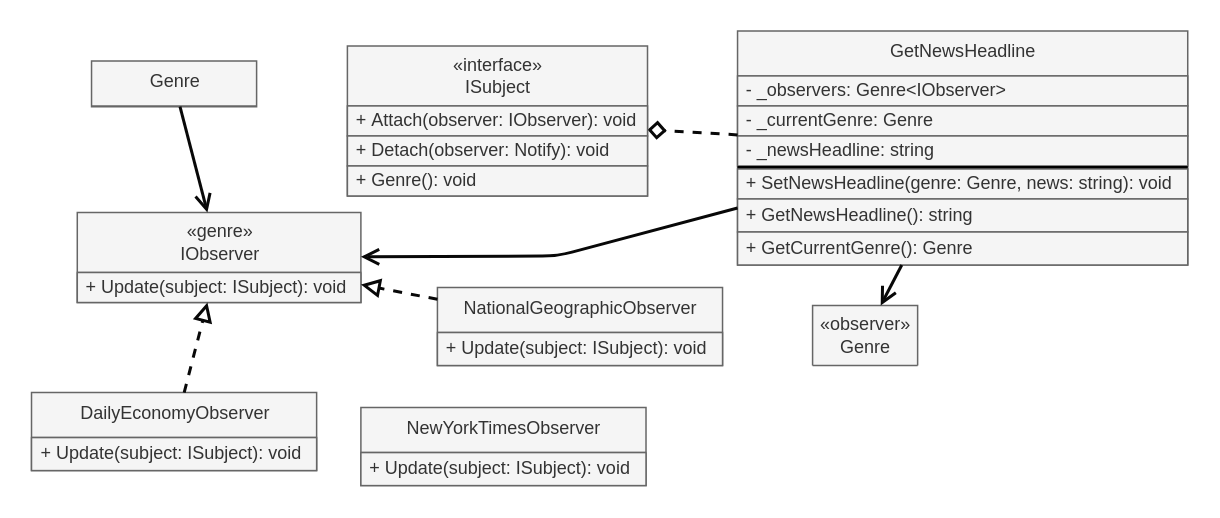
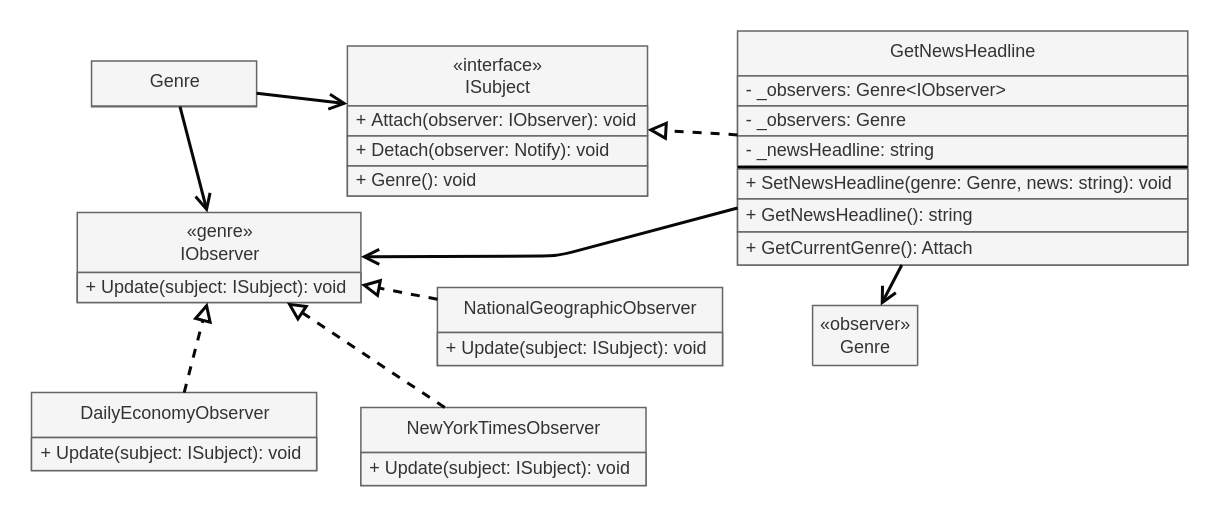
edge "Genre" -> "«interface»ISubject": added
node "- _currentGenre: Genre": label "- _currentGenre: Genre" -> "- _observers: Genre"
edge "GetNewsHeadline" -> "«interface»ISubject": arrowhead diamond -> block
node "+ GetCurrentGenre(): Genre": label "+ GetCurrentGenre(): Genre" -> "+ GetCurrentGenre(): Attach"
edge "NewYorkTimesObserver" -> "«genre»IObserver": added
